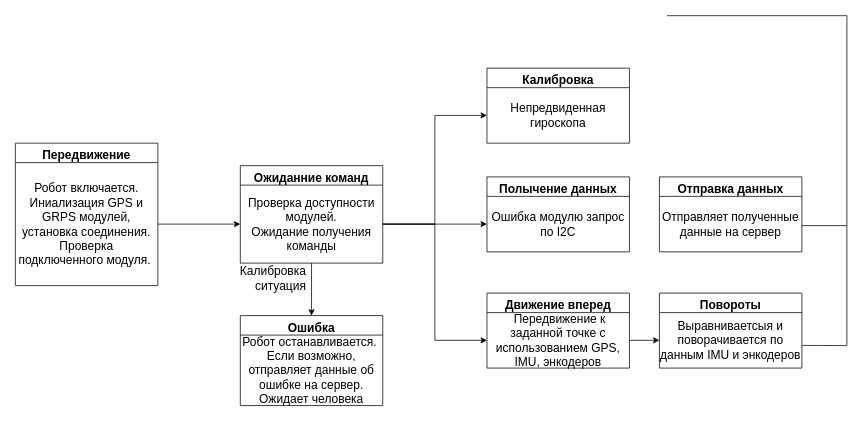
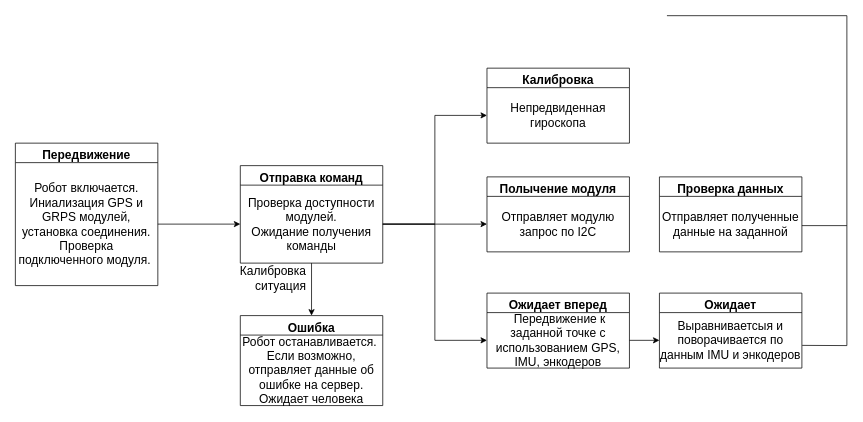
node "Ожиданние команд": label "Ожиданние команд" -> "Отправка команд"
node "Полычение данных": label "Полычение данных" -> "Полычение модуля"
node "Отправка данных": label "Отправка данных" -> "Проверка данных"
node "Ошибка модулю запрос по I2C": label "Ошибка модулю запрос по I2C" -> "Отправляет модулю запрос по I2C"
node "Отправляет полученные данные на сервер": label "Отправляет полученные данные на сервер" -> "Отправляет полученные данные на заданной"
node "Движение вперед": label "Движение вперед" -> "Ожидает вперед"
node "Повороты": label "Повороты" -> "Ожидает"
